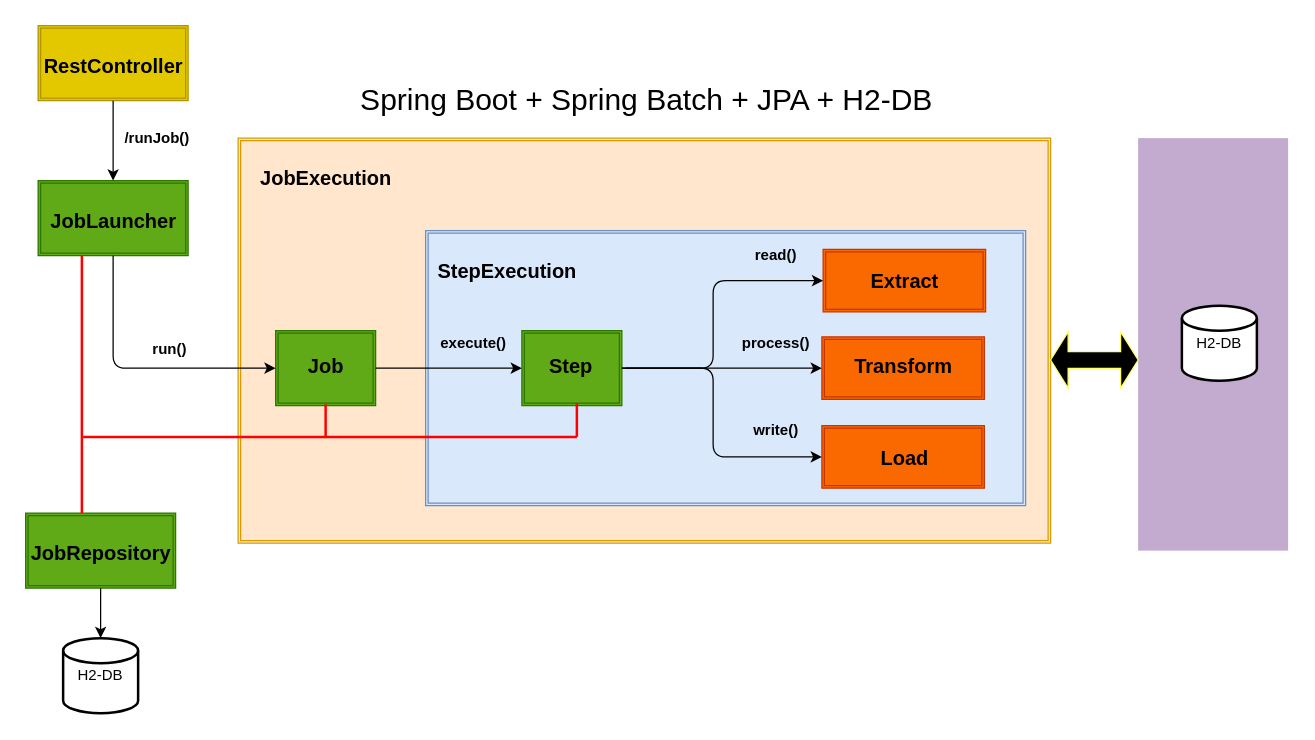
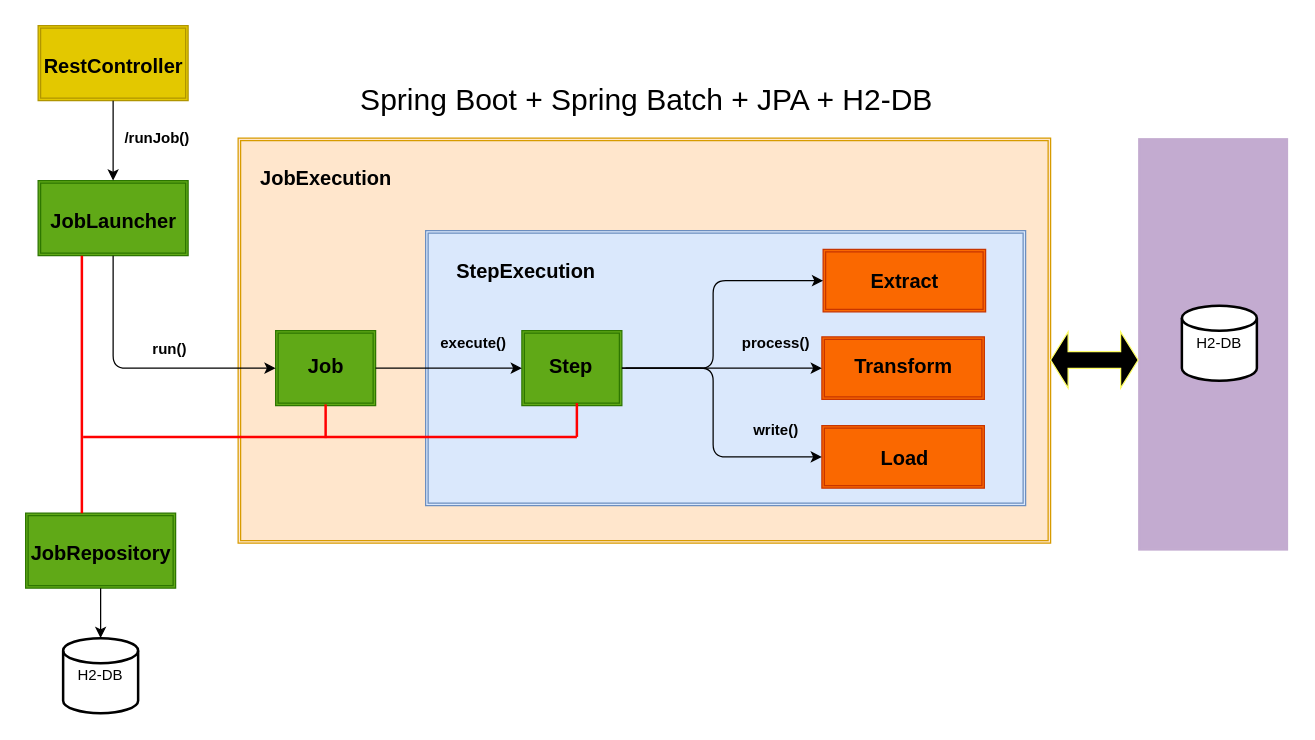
node "read()": removed
node "StepExecution": moved (507, 268) -> (526, 268)
